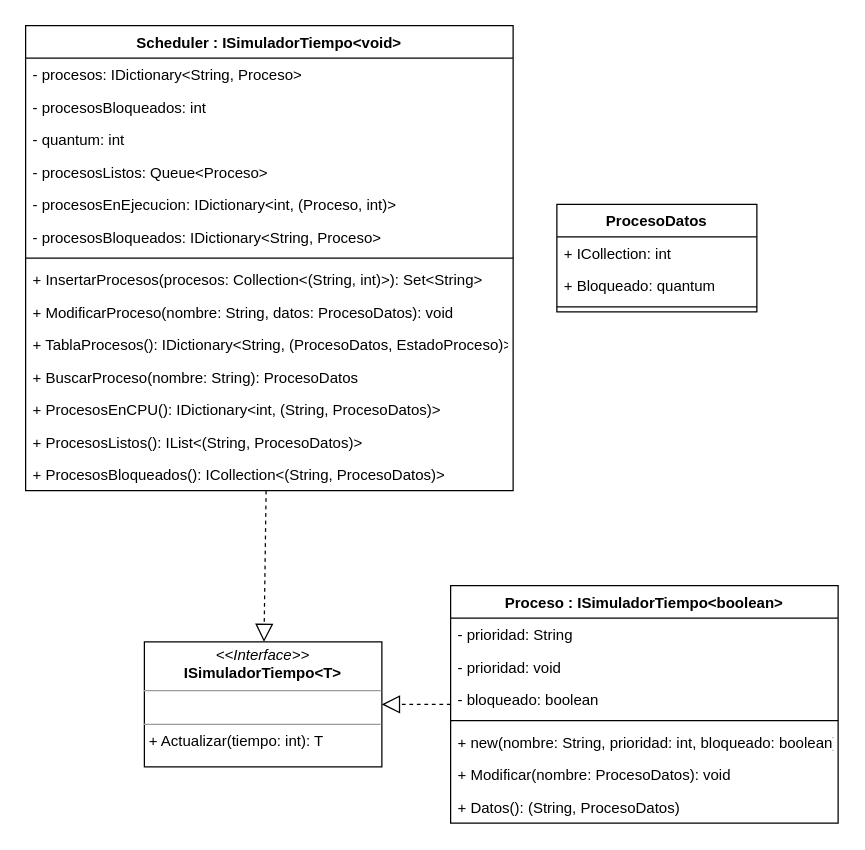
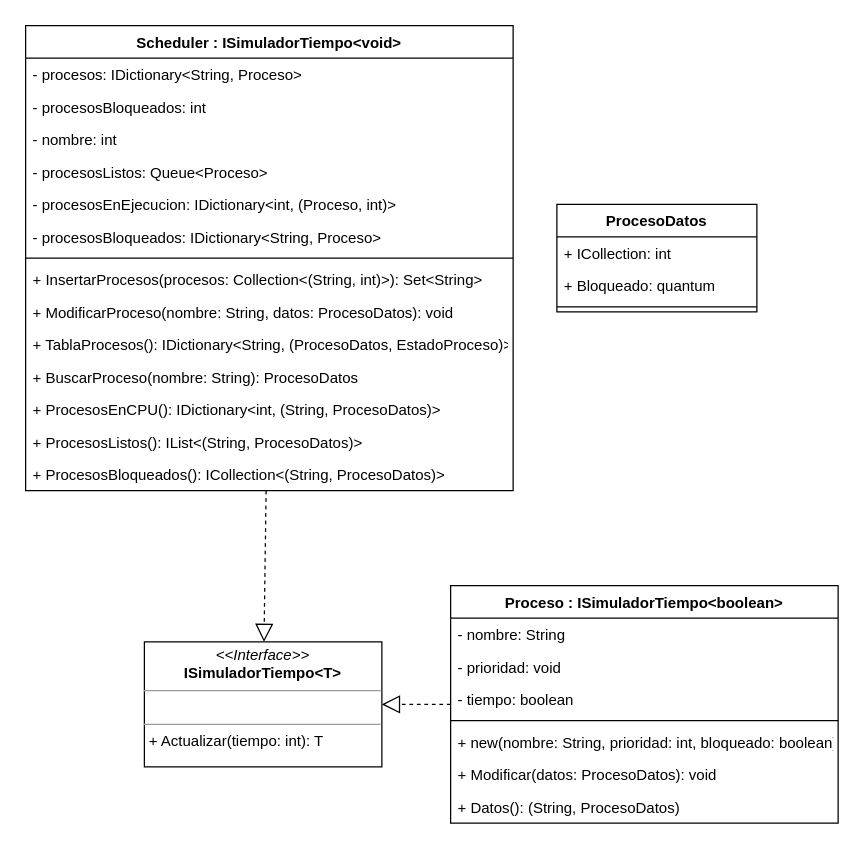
node "- quantum: int": label "- quantum: int" -> "- nombre: int"
node "- prioridad: String": label "- prioridad: String" -> "- nombre: String"
node "- bloqueado: boolean": label "- bloqueado: boolean" -> "- tiempo: boolean"
node "+ Modificar(nombre: ProcesoDatos): void": label "+ Modificar(nombre: ProcesoDatos): void" -> "+ Modificar(datos: ProcesoDatos): void"
